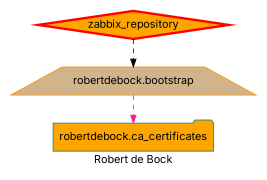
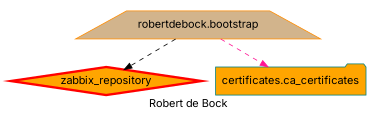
edge "zabbix_repository" -> "robertdebock.bootstrap": reversed
node "robertdebock.ca_certificates": label "robertdebock.ca_certificates" -> "certificates.ca_certificates"
